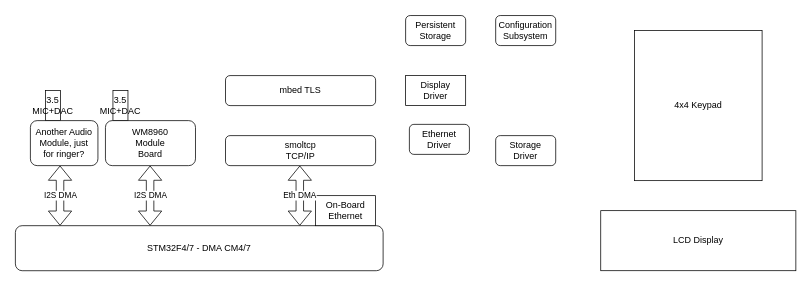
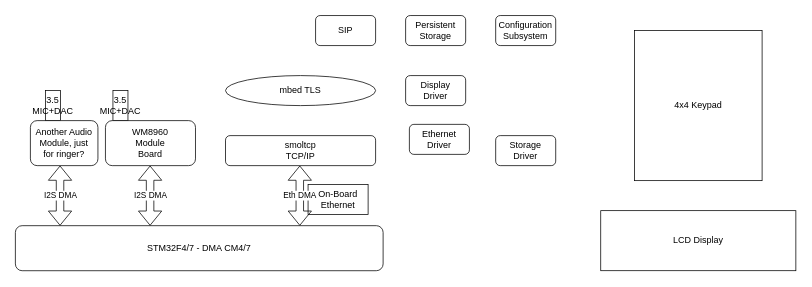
node "SIP": added
node "mbed TLS": shape rounded rectangle -> ellipse
node "Display Driver": shape rectangle -> rounded rectangle
node "On-Board Ethernet": moved (345, 210) -> (338, 199)
